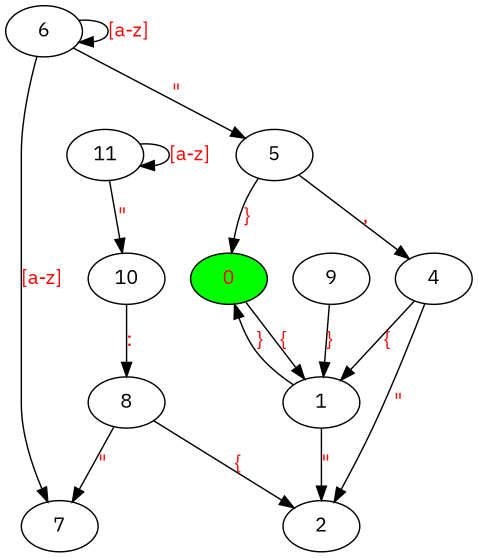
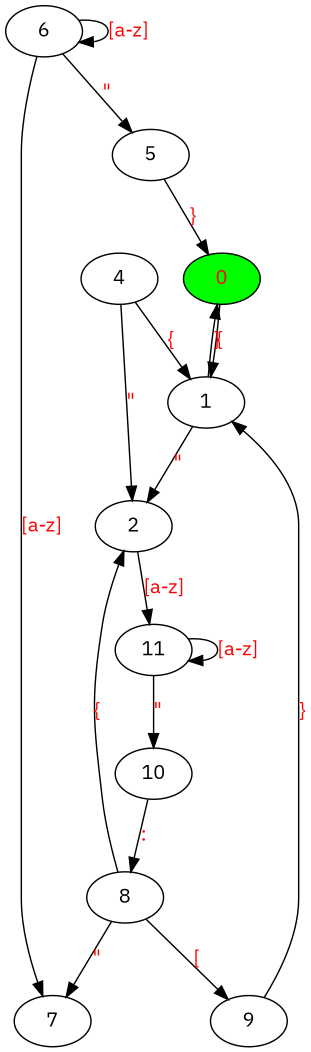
edge "5" -> "4": removed, label ","
edge "2" -> "11": added, label "[a-z]"
edge "8" -> "9": added, label "["
